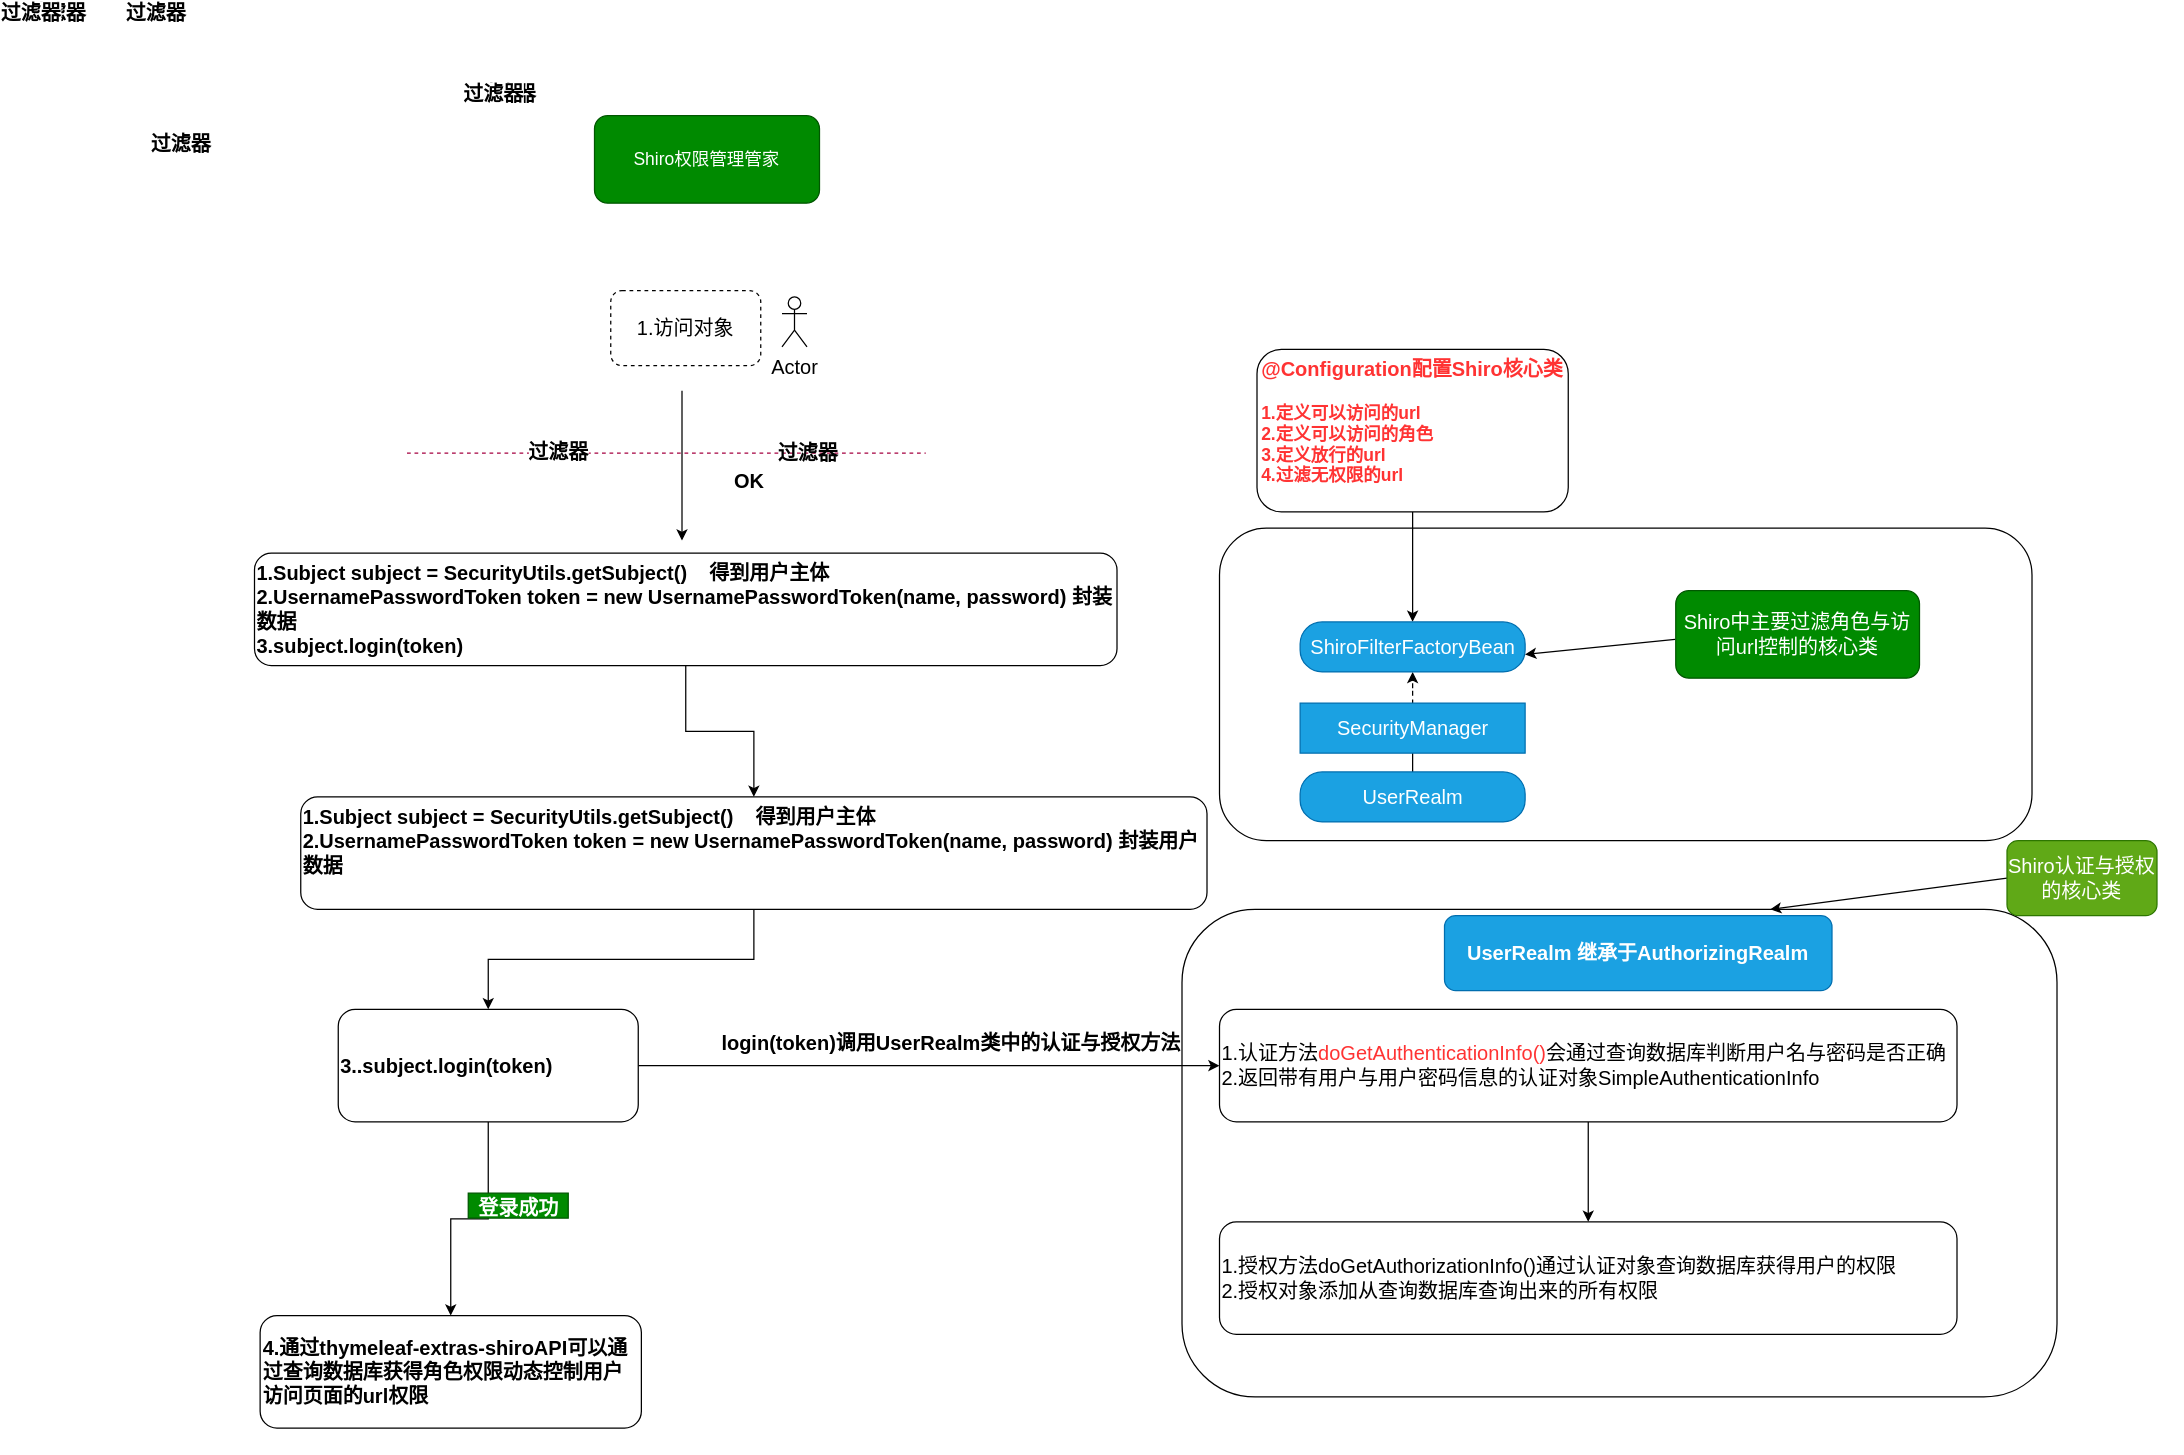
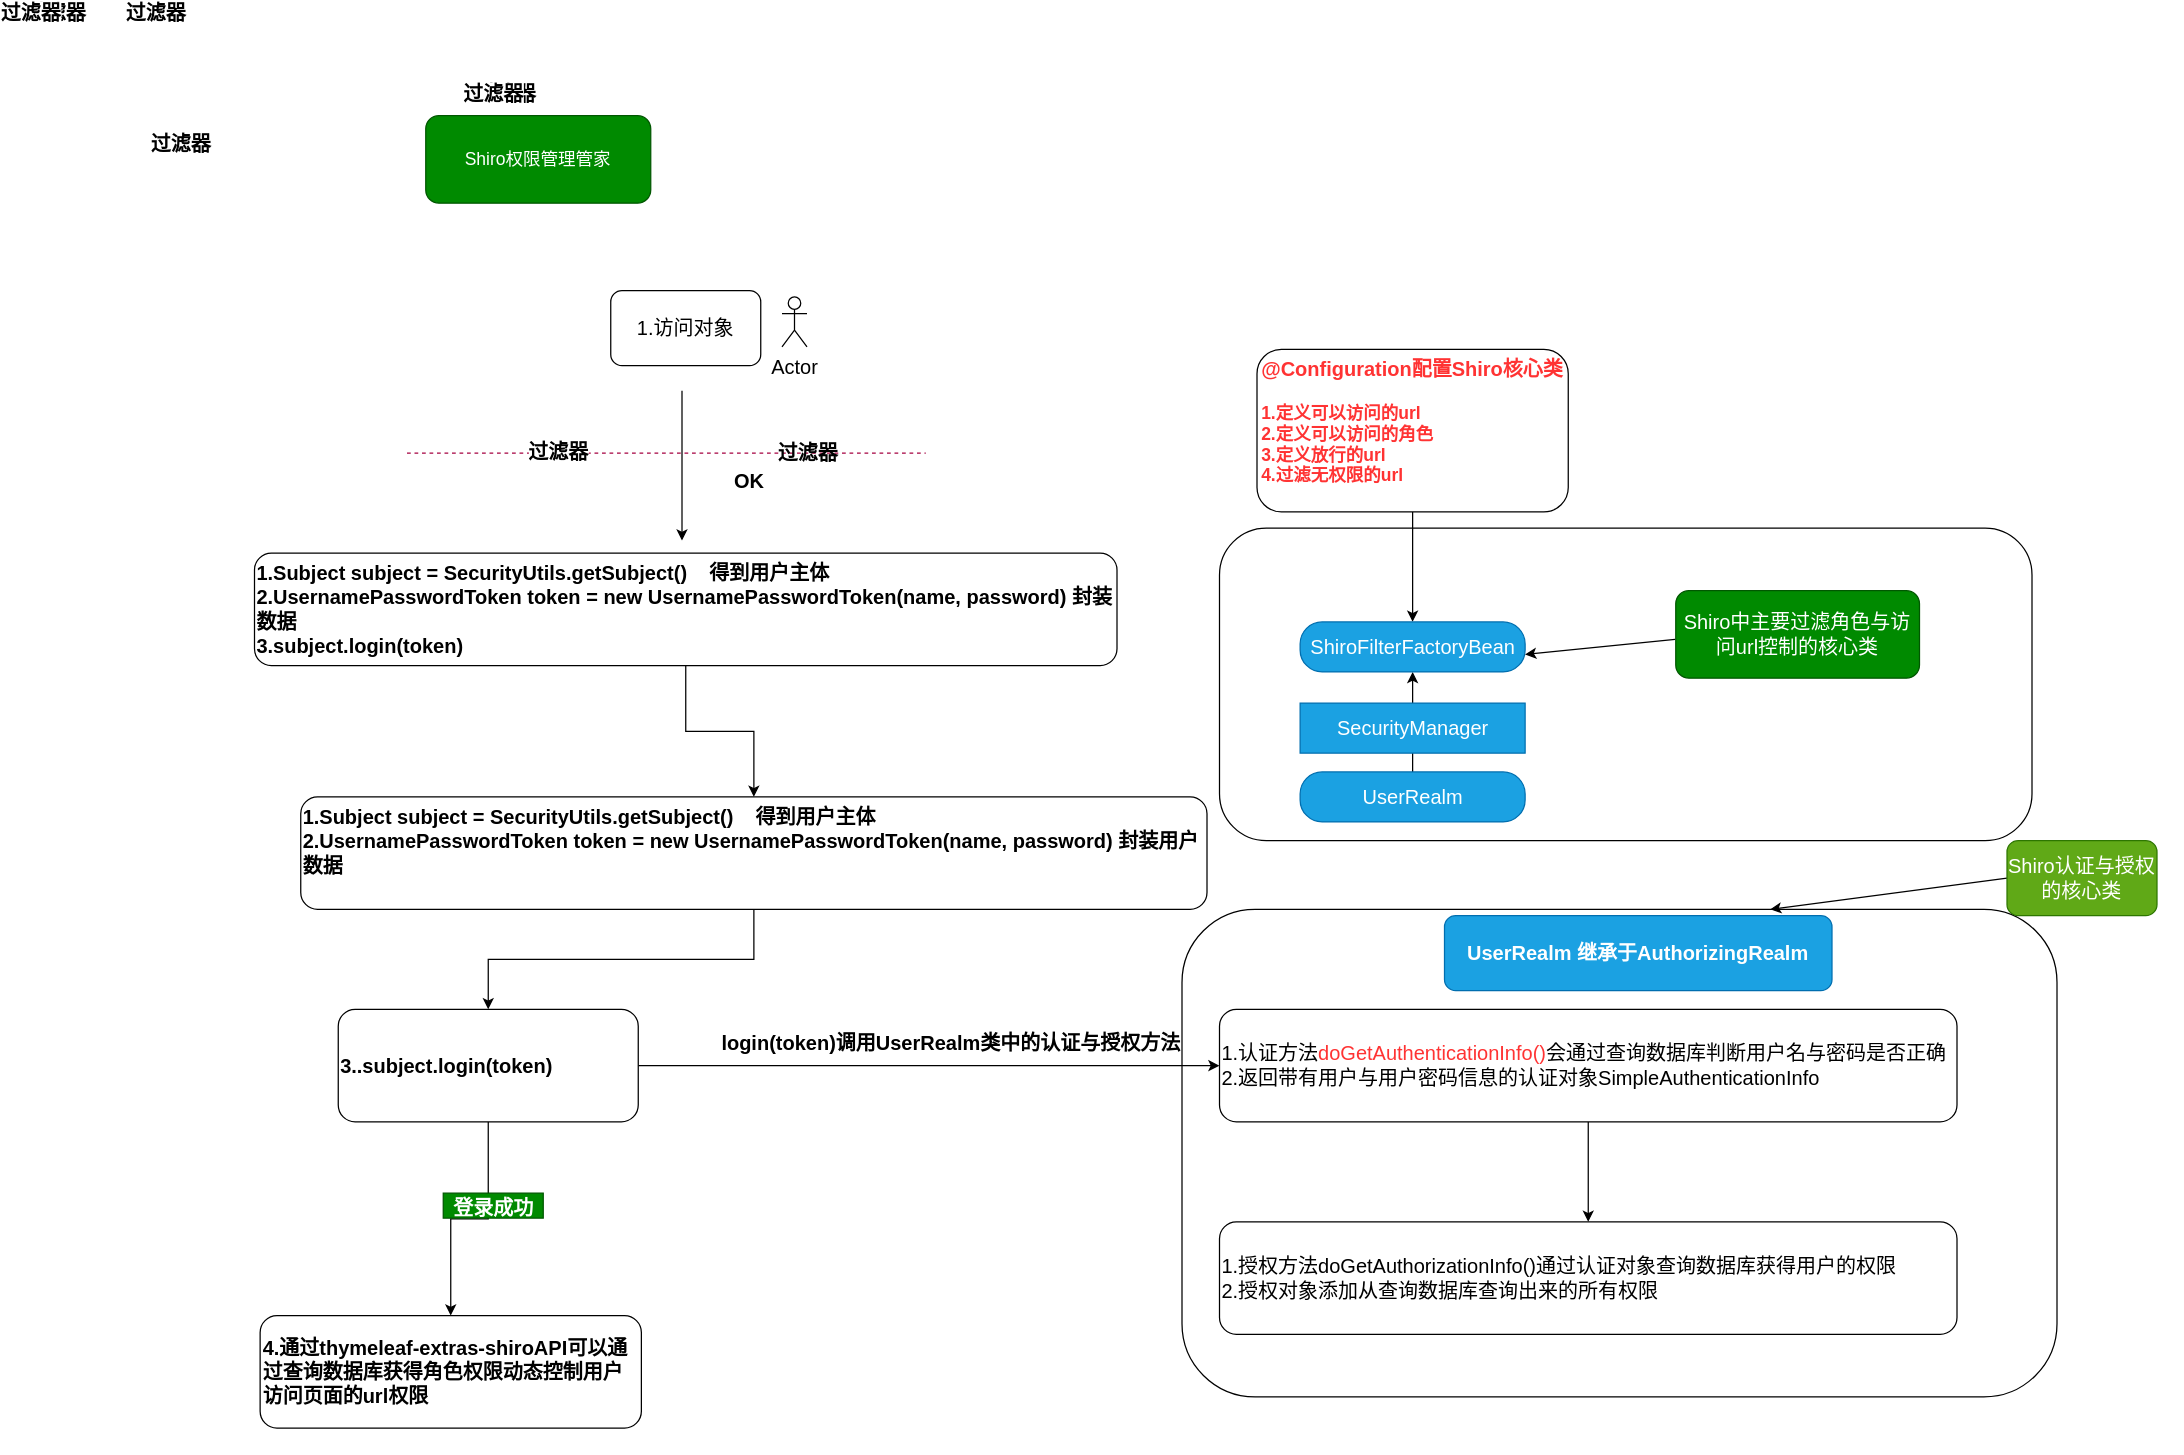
node "Shiro权限管理管家": moved (707, 159) -> (538, 159)
node "1.访问对象": style dashed -> solid
edge "SecurityManager" -> "ShiroFilterFactoryBean": style dashed -> solid
node "登录成功": moved (518, 1206) -> (493, 1206)
